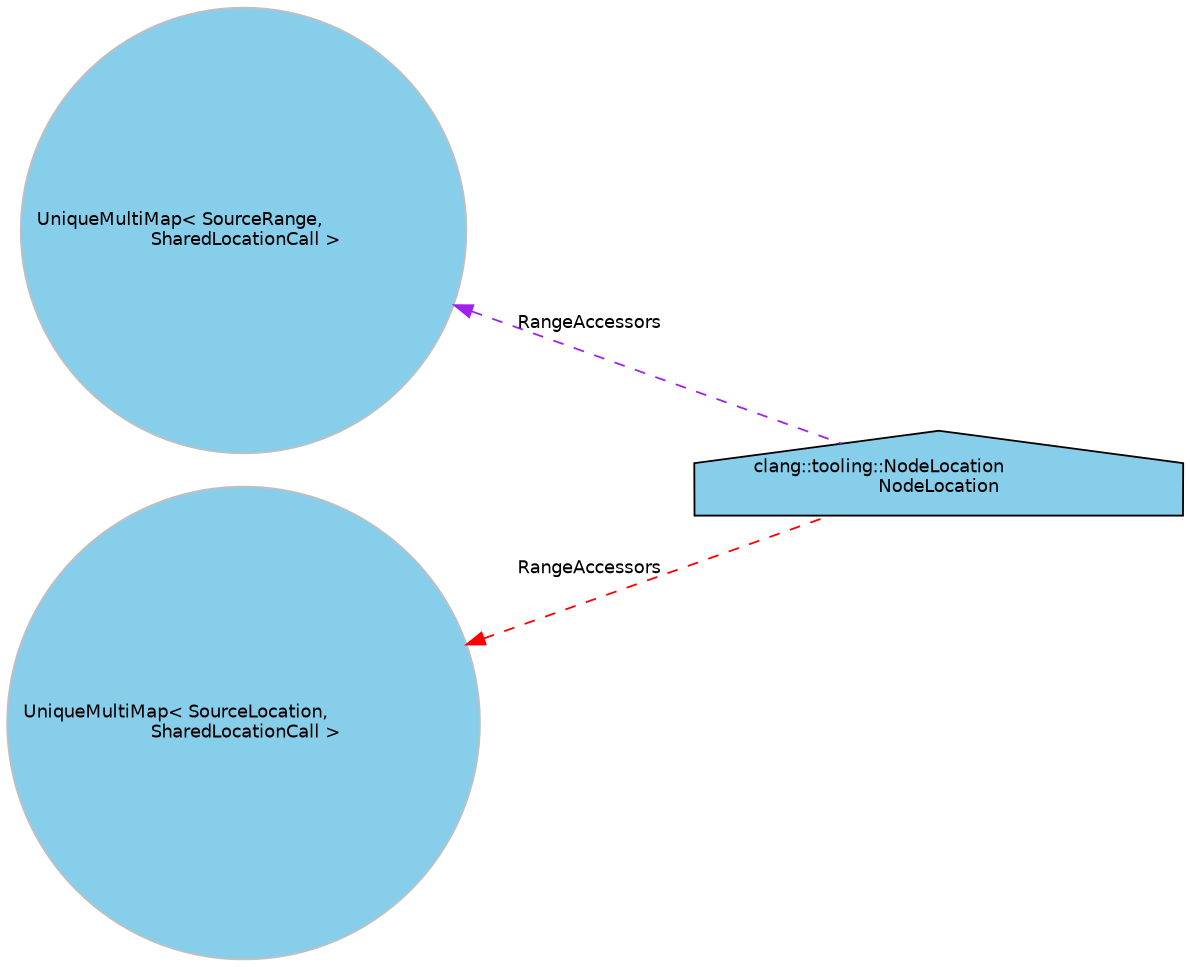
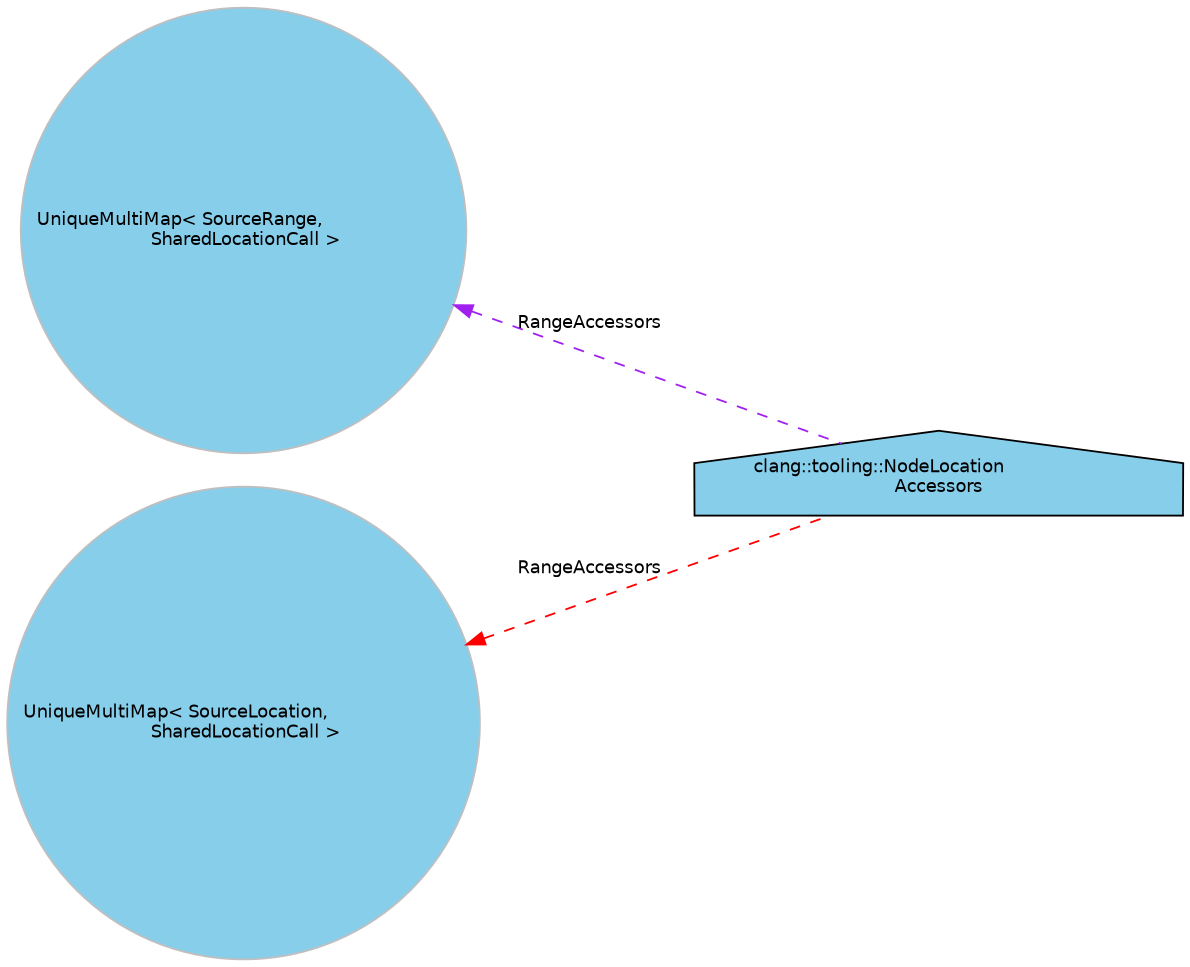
node "clang::tooling::NodeLocation NodeLocation": label "clang::tooling::NodeLocation NodeLocation" -> "clang::tooling::NodeLocation Accessors"
